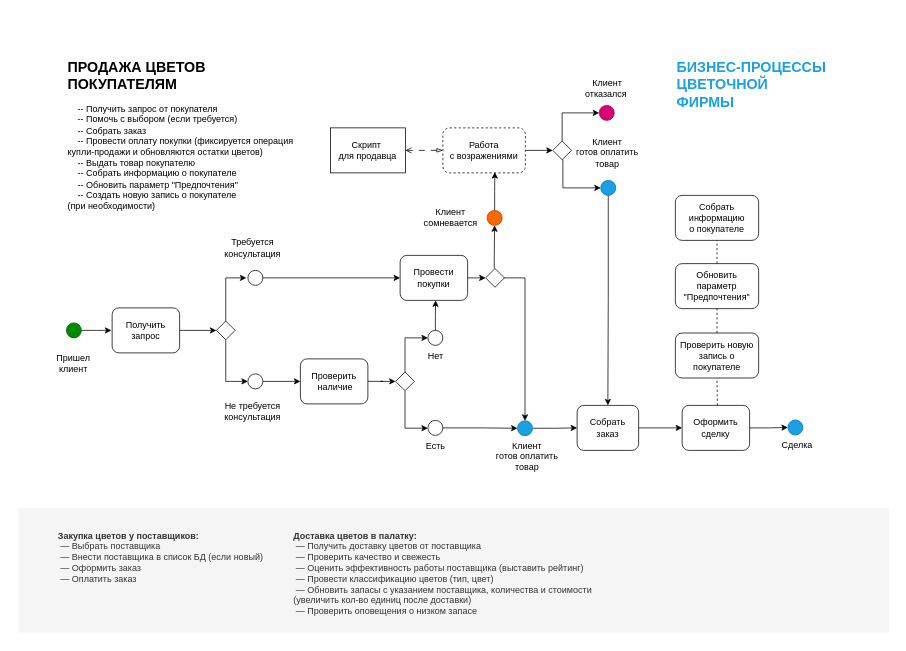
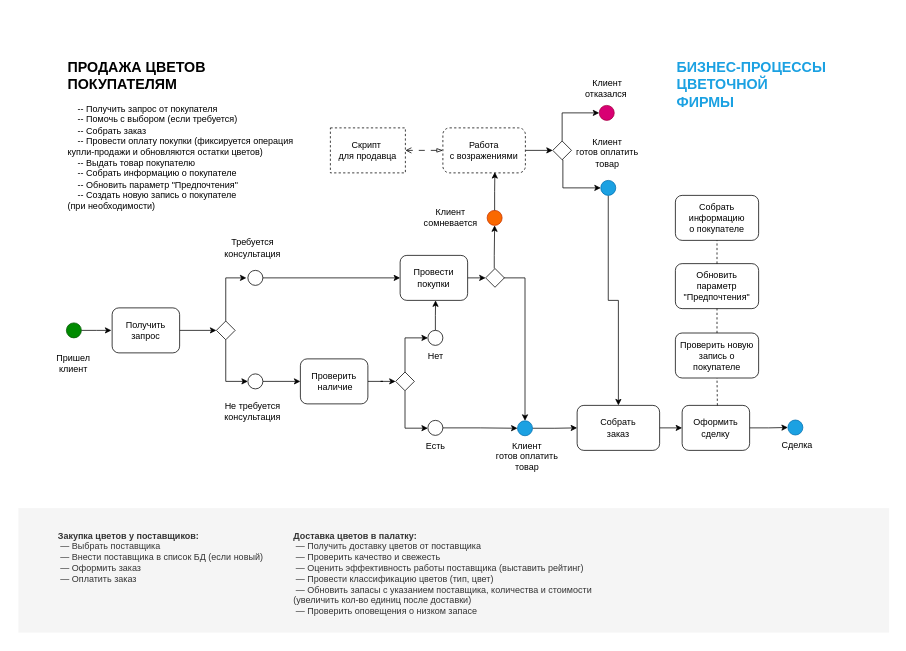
node "Скрипт для продавца": style solid -> dashed
node "Собрать заказ": size 62x45 -> 83x45
